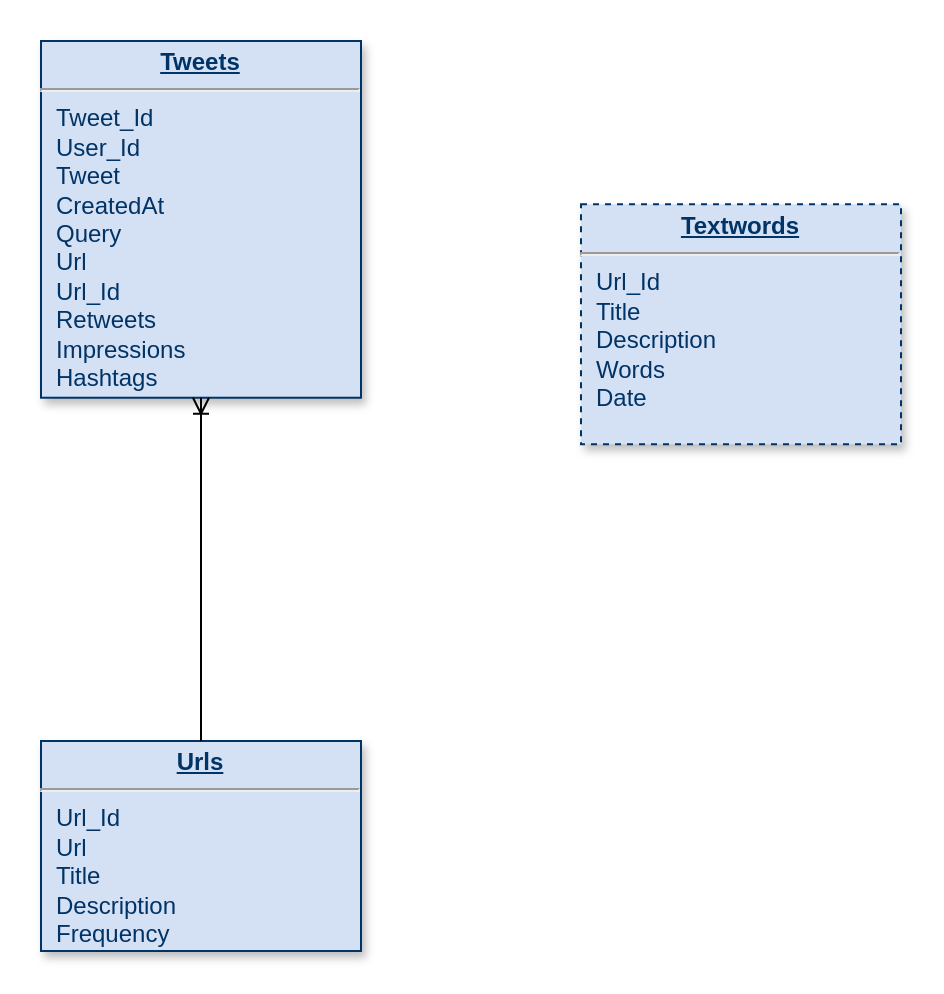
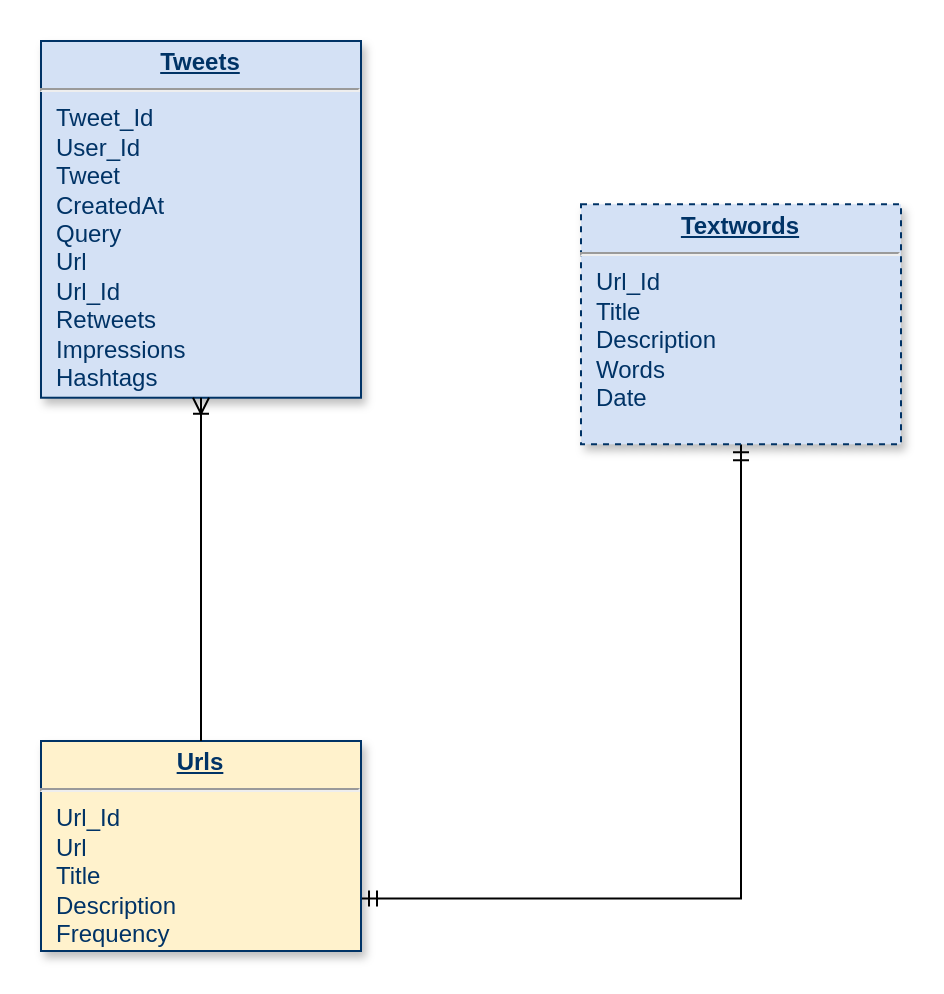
node "Urls Url_Id Url Title Description Frequency": fillcolor #d4e1f5 -> #fff2cc
edge "Textwords Url_Id Title Description Words Date" -- "Urls Url_Id Url Title Description Frequency": added
